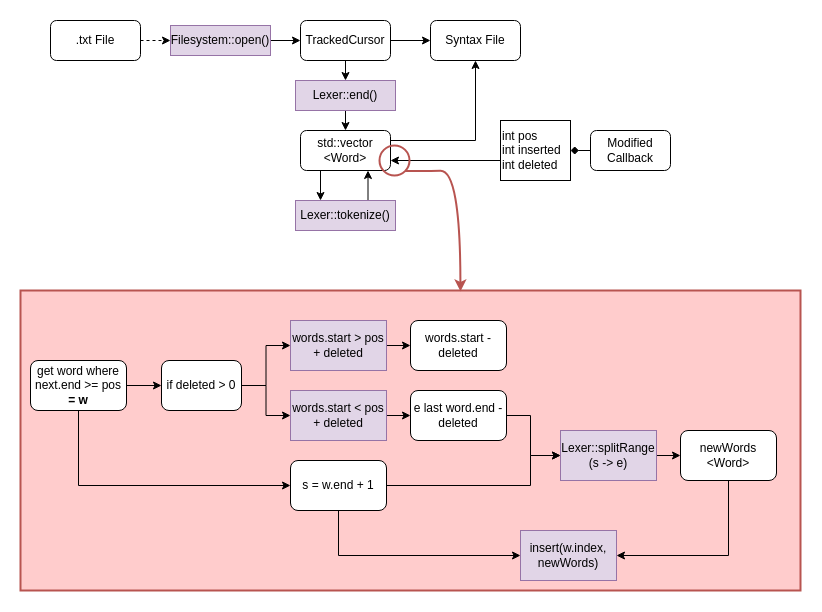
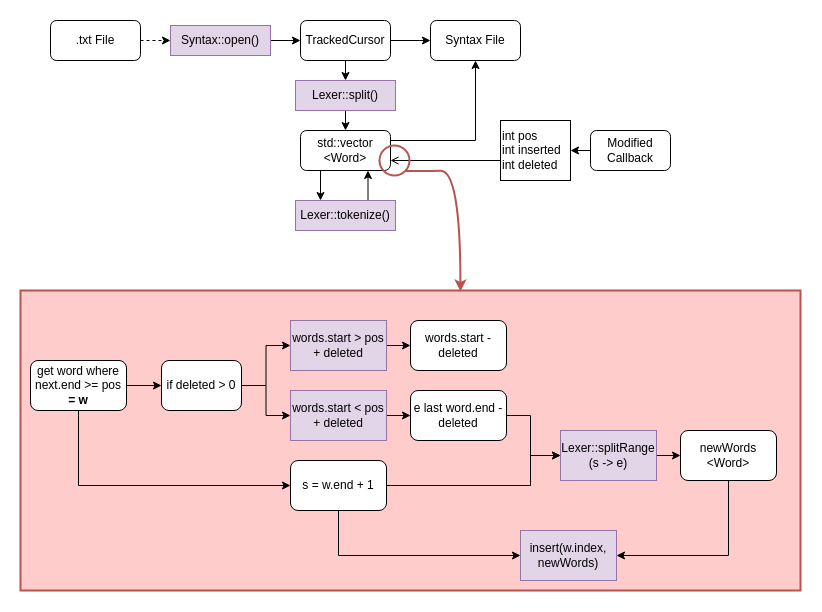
node "Filesystem::open()": label "Filesystem::open()" -> "Syntax::open()"
node "Lexer::end()": label "Lexer::end()" -> "Lexer::split()"
edge "Modified Callback" -> "int pos int inserted int deleted": arrowhead diamond -> classic
edge "int pos int inserted int deleted" -> "std::vector <Word>": arrowhead classic -> open
